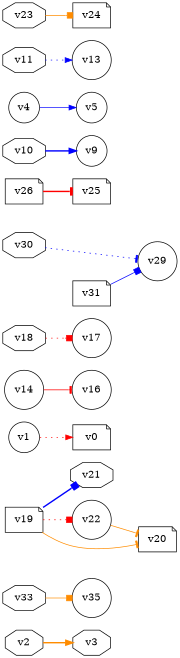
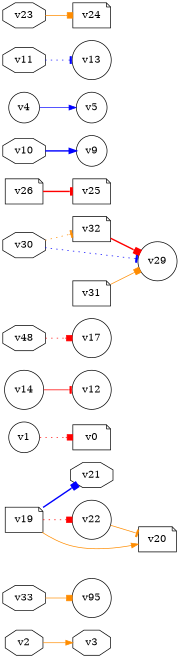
edge "v11" -> "v13": arrowhead normal -> tee
node "v32": added
edge "v31" -> "v29": color blue -> darkorange
node "v18": label "v18" -> "v48"
node "v16": label "v16" -> "v12"
edge "v1" -> "v0": arrowhead normal -> box
edge "v19" -> "v20": arrowhead tee -> normal
node "v35": label "v35" -> "v95"
edge "v2" -> "v3": style bold -> solid
